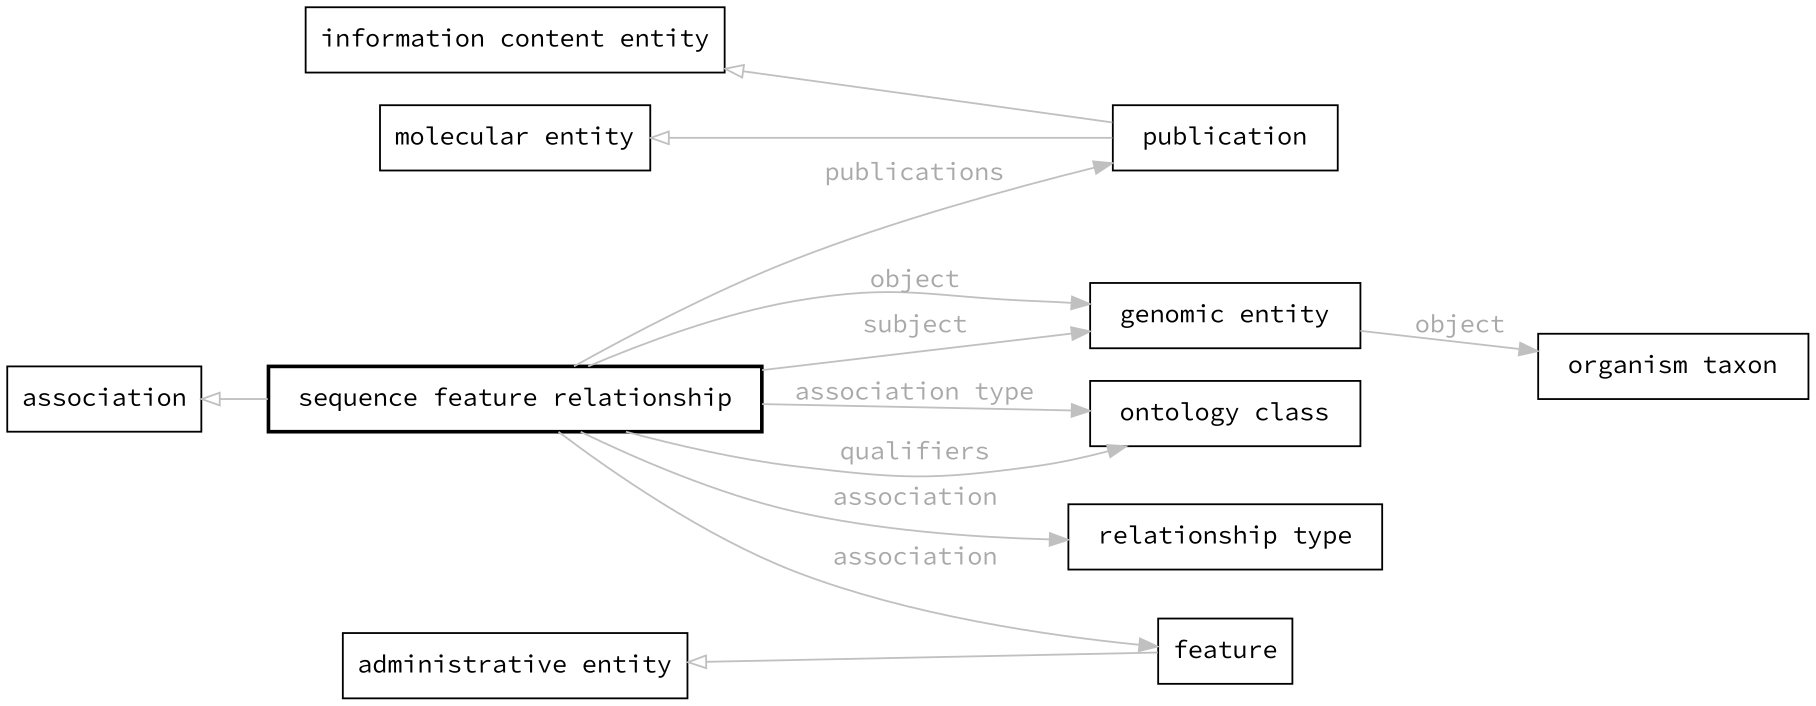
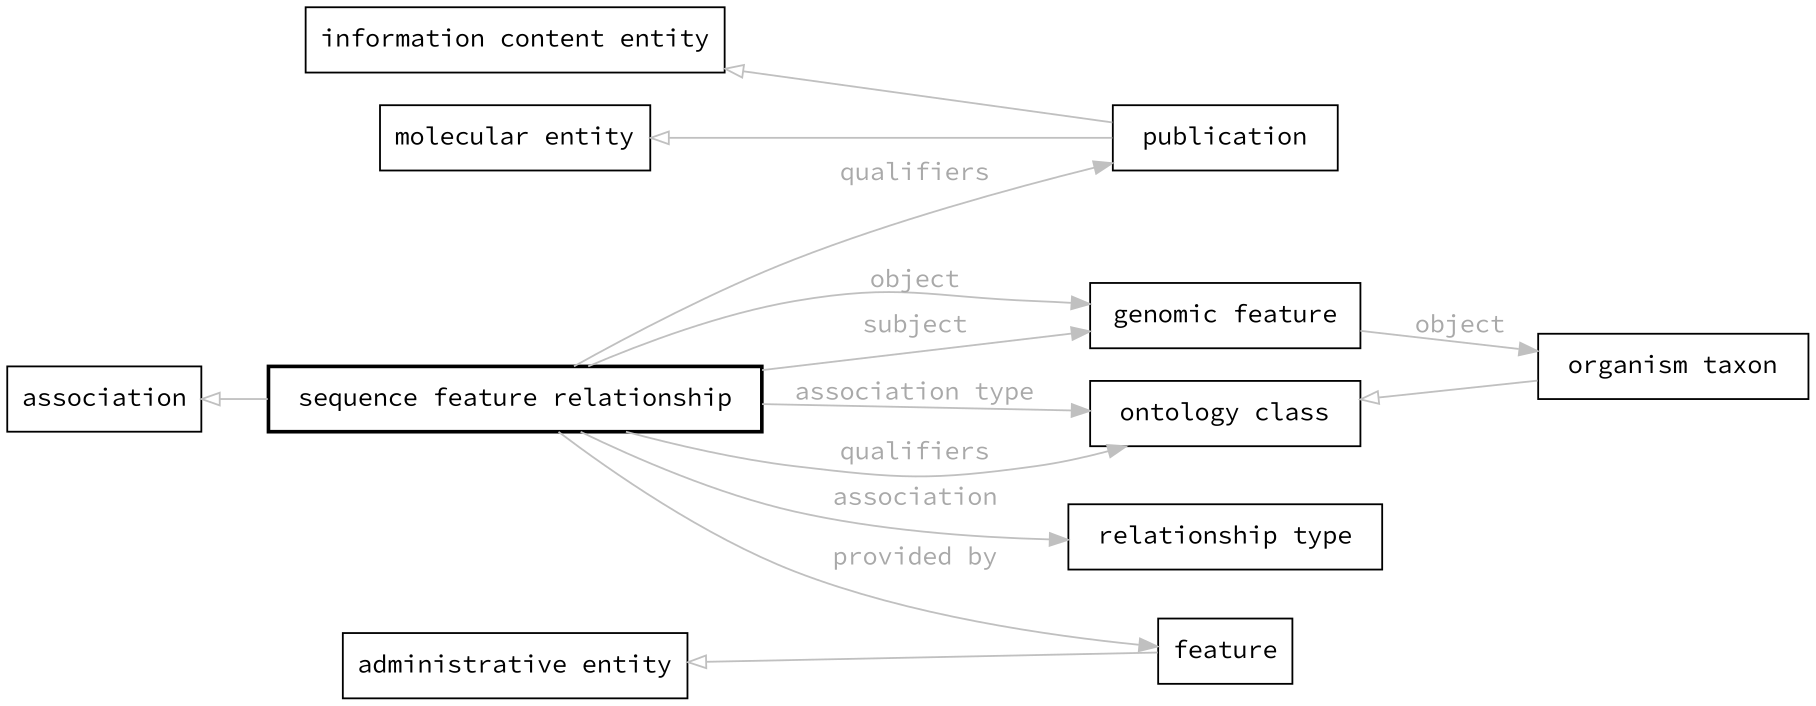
edge "sequence feature relationship" -> "publication": label "publications" -> "qualifiers"
node "genomic entity": label "genomic entity" -> "genomic feature"
edge "organism taxon" -> "ontology class": added
edge "sequence feature relationship" -> "feature": label "association" -> "provided by"
